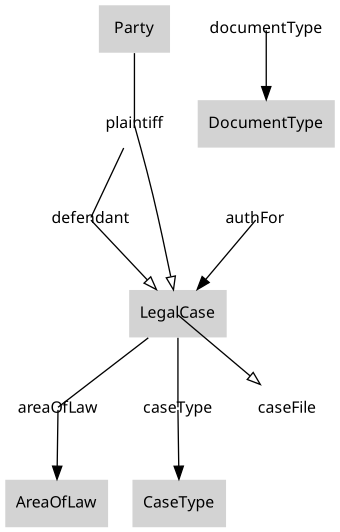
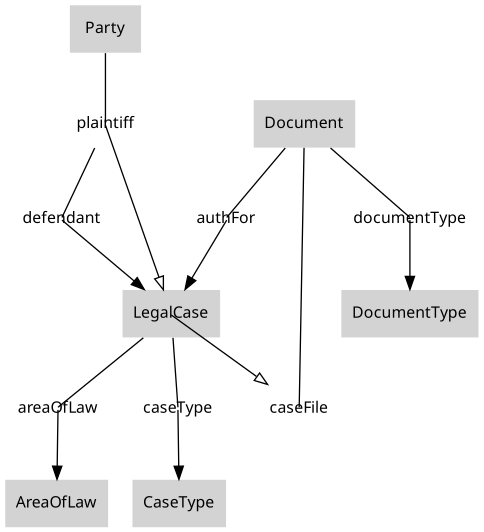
node "Document": added
edge "defendant" -> "LegalCase": arrowhead onormal -> normal
